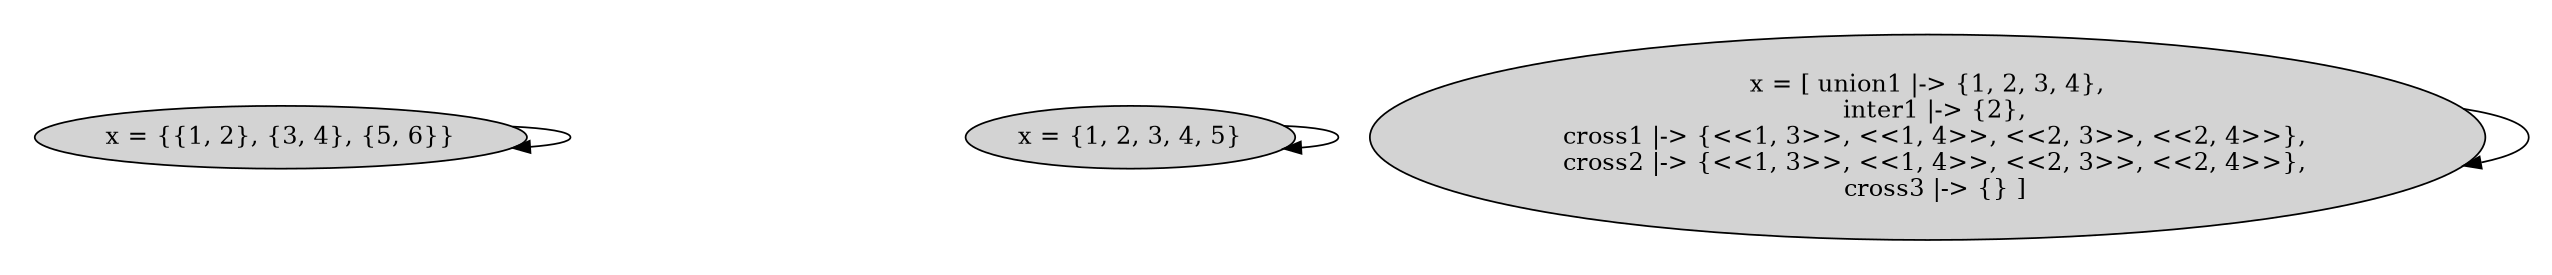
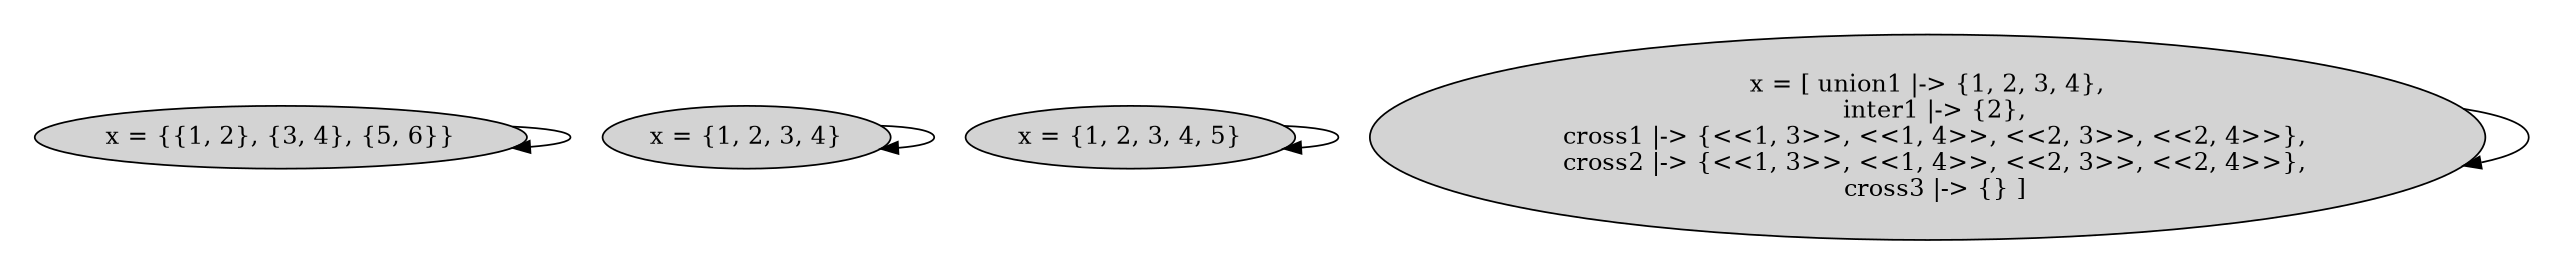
node "x = {1, 2, 3, 4}": added
